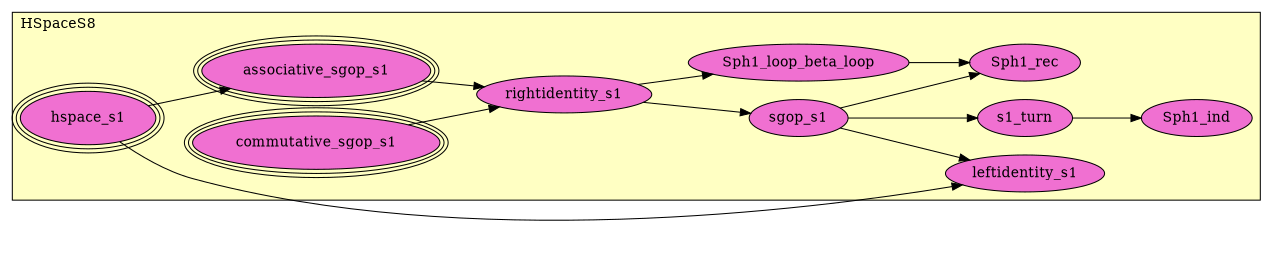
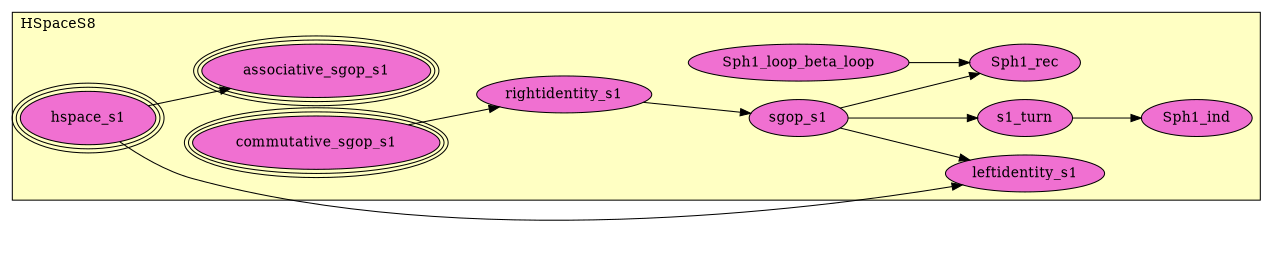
edge "rightidentity_s1" -> "Sph1_loop_beta_loop": removed
edge "associative_sgop_s1" -> "rightidentity_s1": removed
